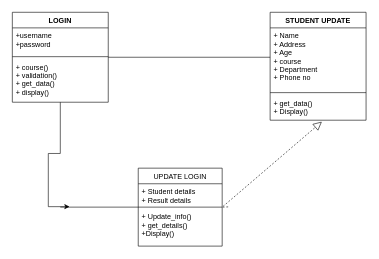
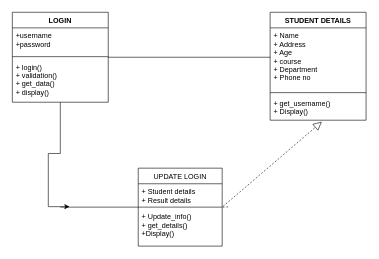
node "STUDENT UPDATE": label "STUDENT UPDATE" -> "STUDENT DETAILS"
node "+ course() + validation() + get_data() + display()": label "+ course() + validation() + get_data() + display()" -> "+ login() + validation() + get_data() + display()"
node "+ get_data() + Display()": label "+ get_data() + Display()" -> "+ get_username() + Display()"
